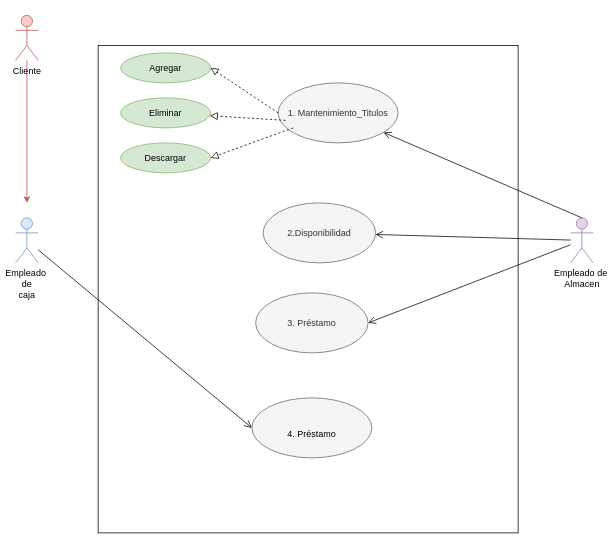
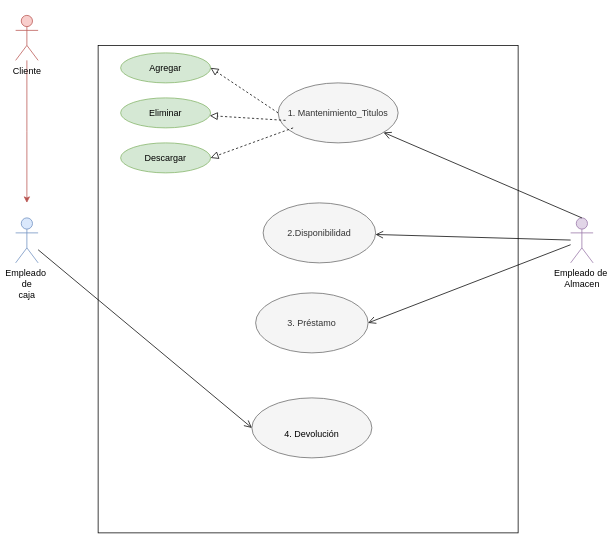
node "4. Préstamo": label "4. Préstamo" -> "4. Devolución"
